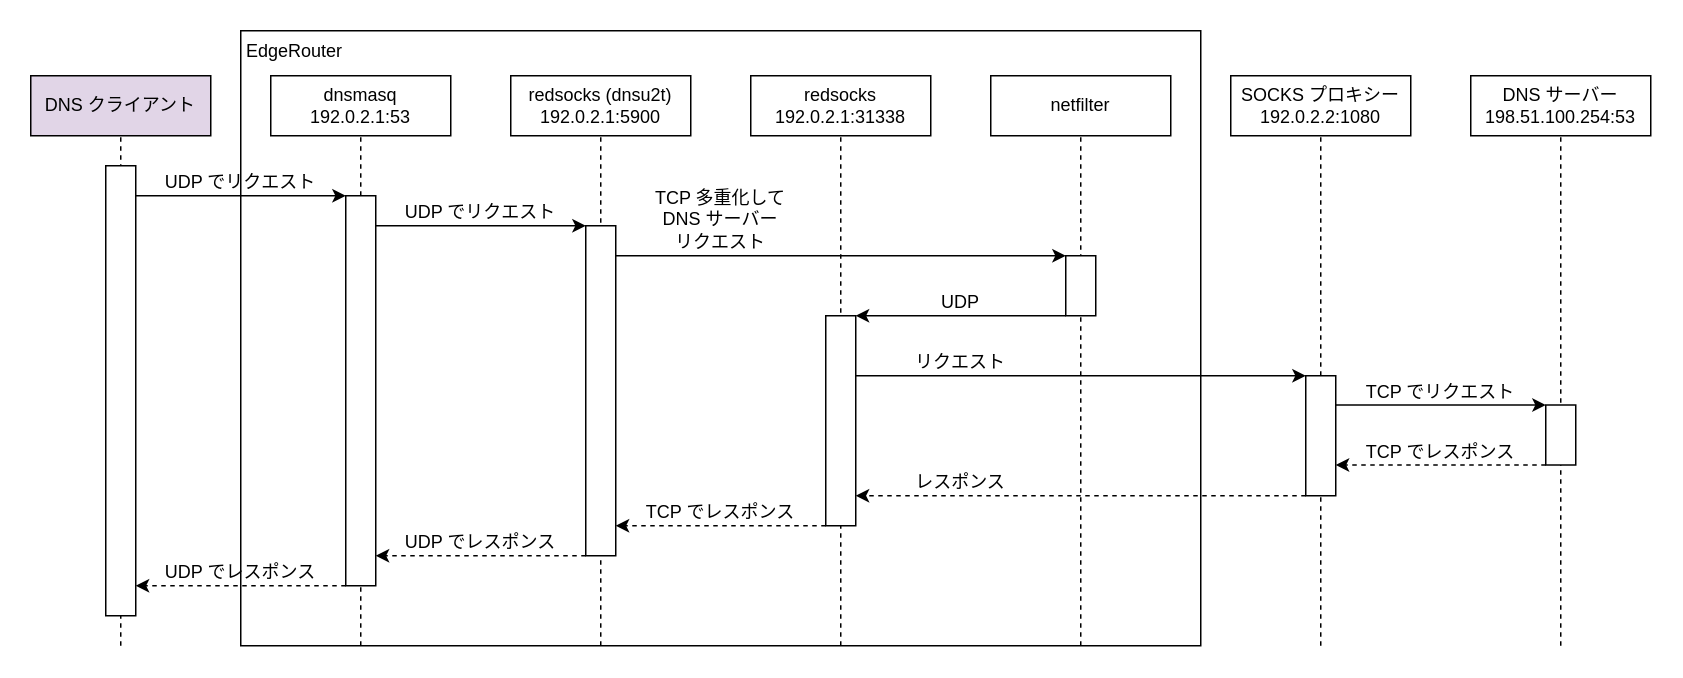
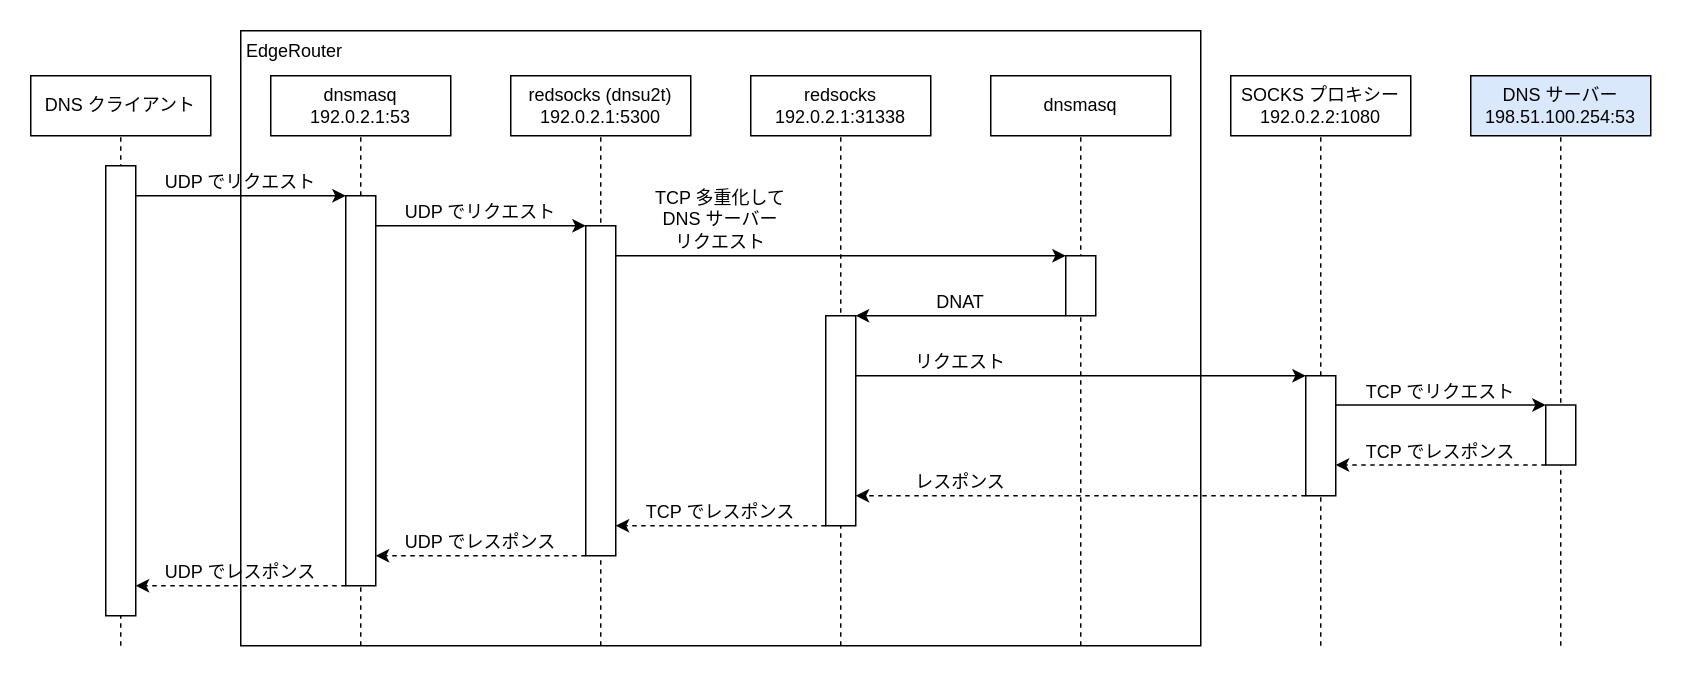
node "DNS クライアント": fillcolor #e1d5e7 -> #ffffff
node "redsocks (dnsu2t) 192.0.2.1:5900": label "redsocks (dnsu2t) 192.0.2.1:5900" -> "redsocks (dnsu2t) 192.0.2.1:5300"
node "netfilter": label "netfilter" -> "dnsmasq"
node "DNS サーバー 198.51.100.254:53": fillcolor #ffffff -> #dae8fc
node "UDP": label "UDP" -> "DNAT"
